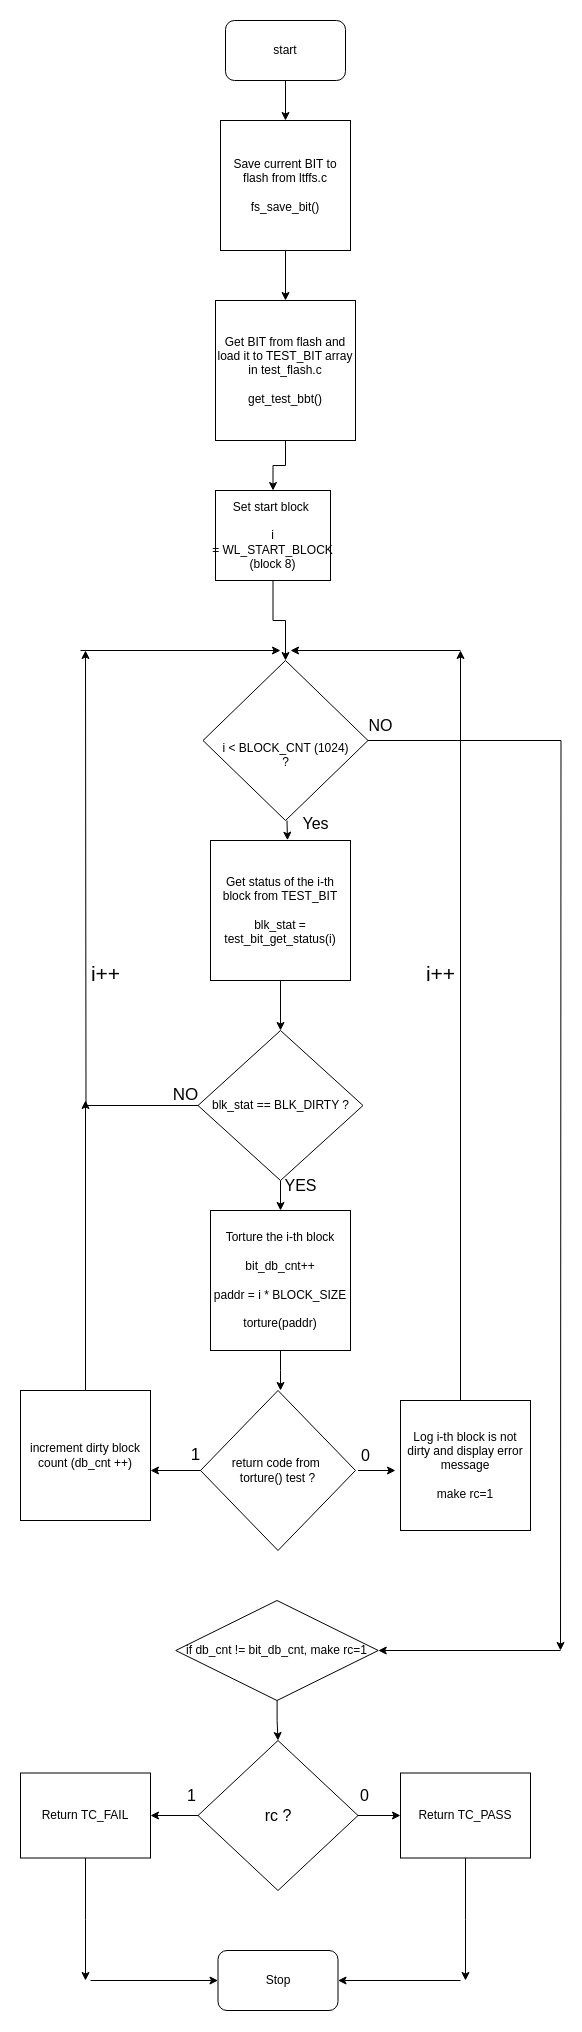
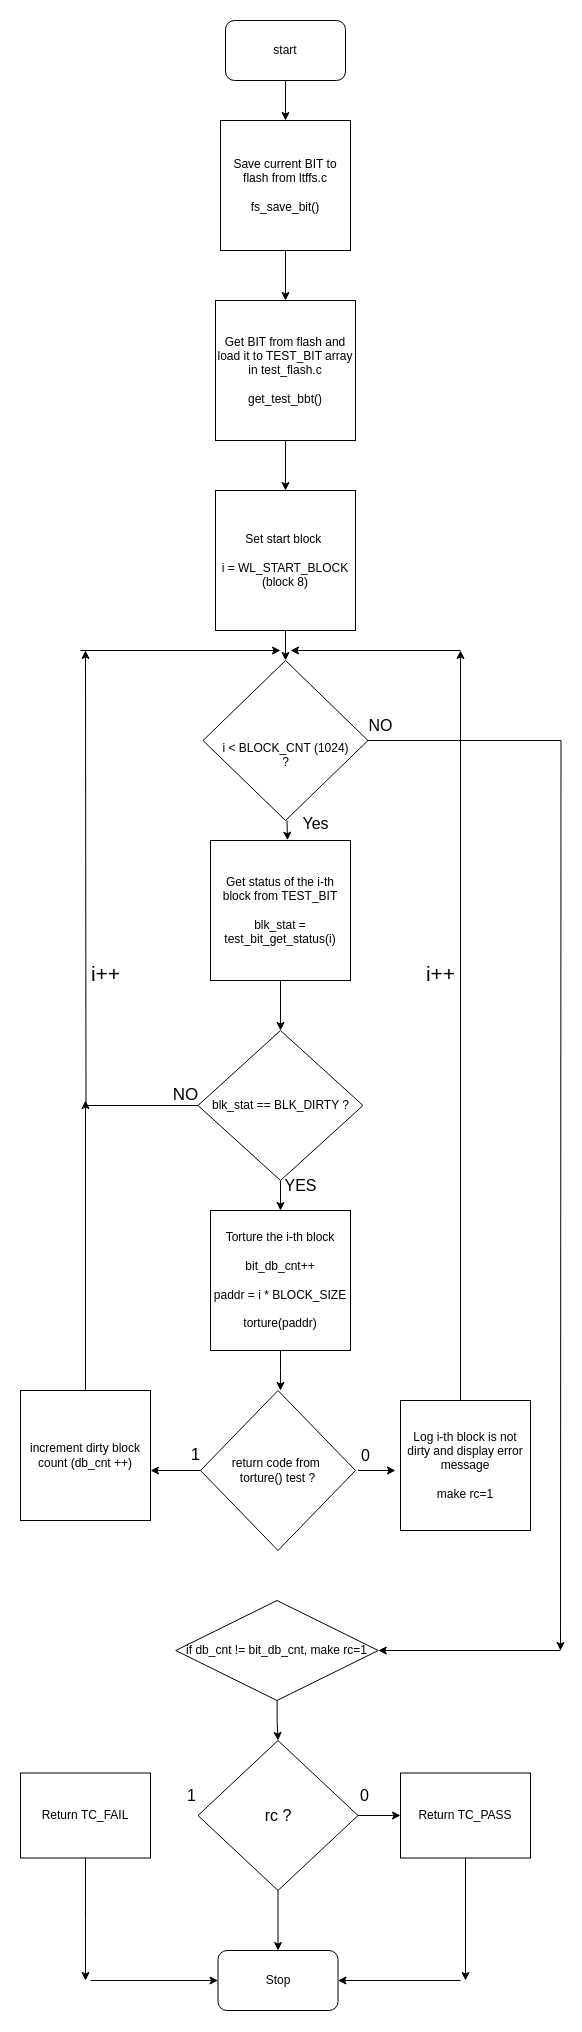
node "Set start block i = WL_START_BLOCK (block 8)": size 115x90 -> 140x140
edge "rc ?" -> "Return TC_FAIL": now "rc ?" -> "Stop"
